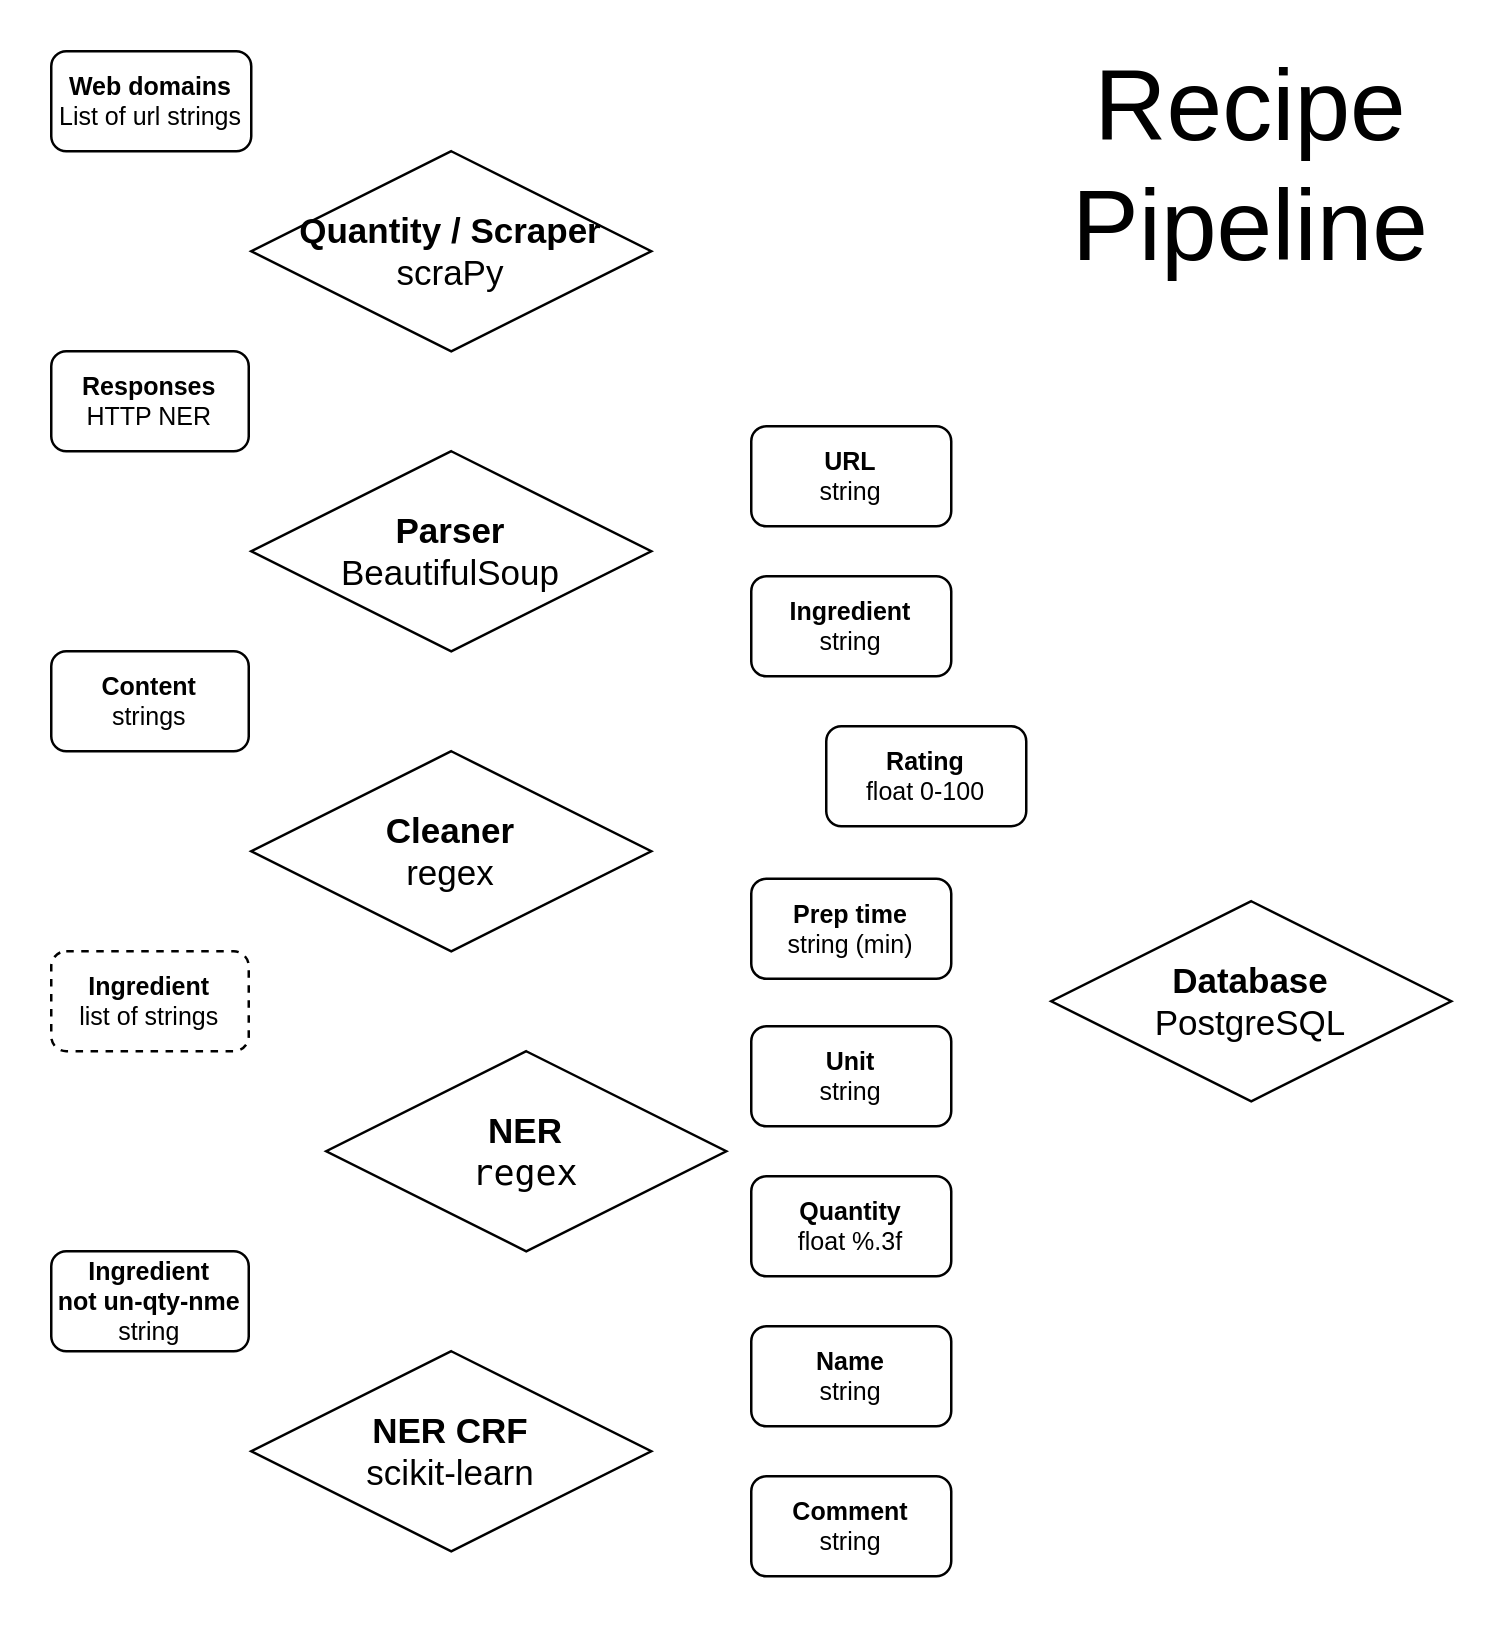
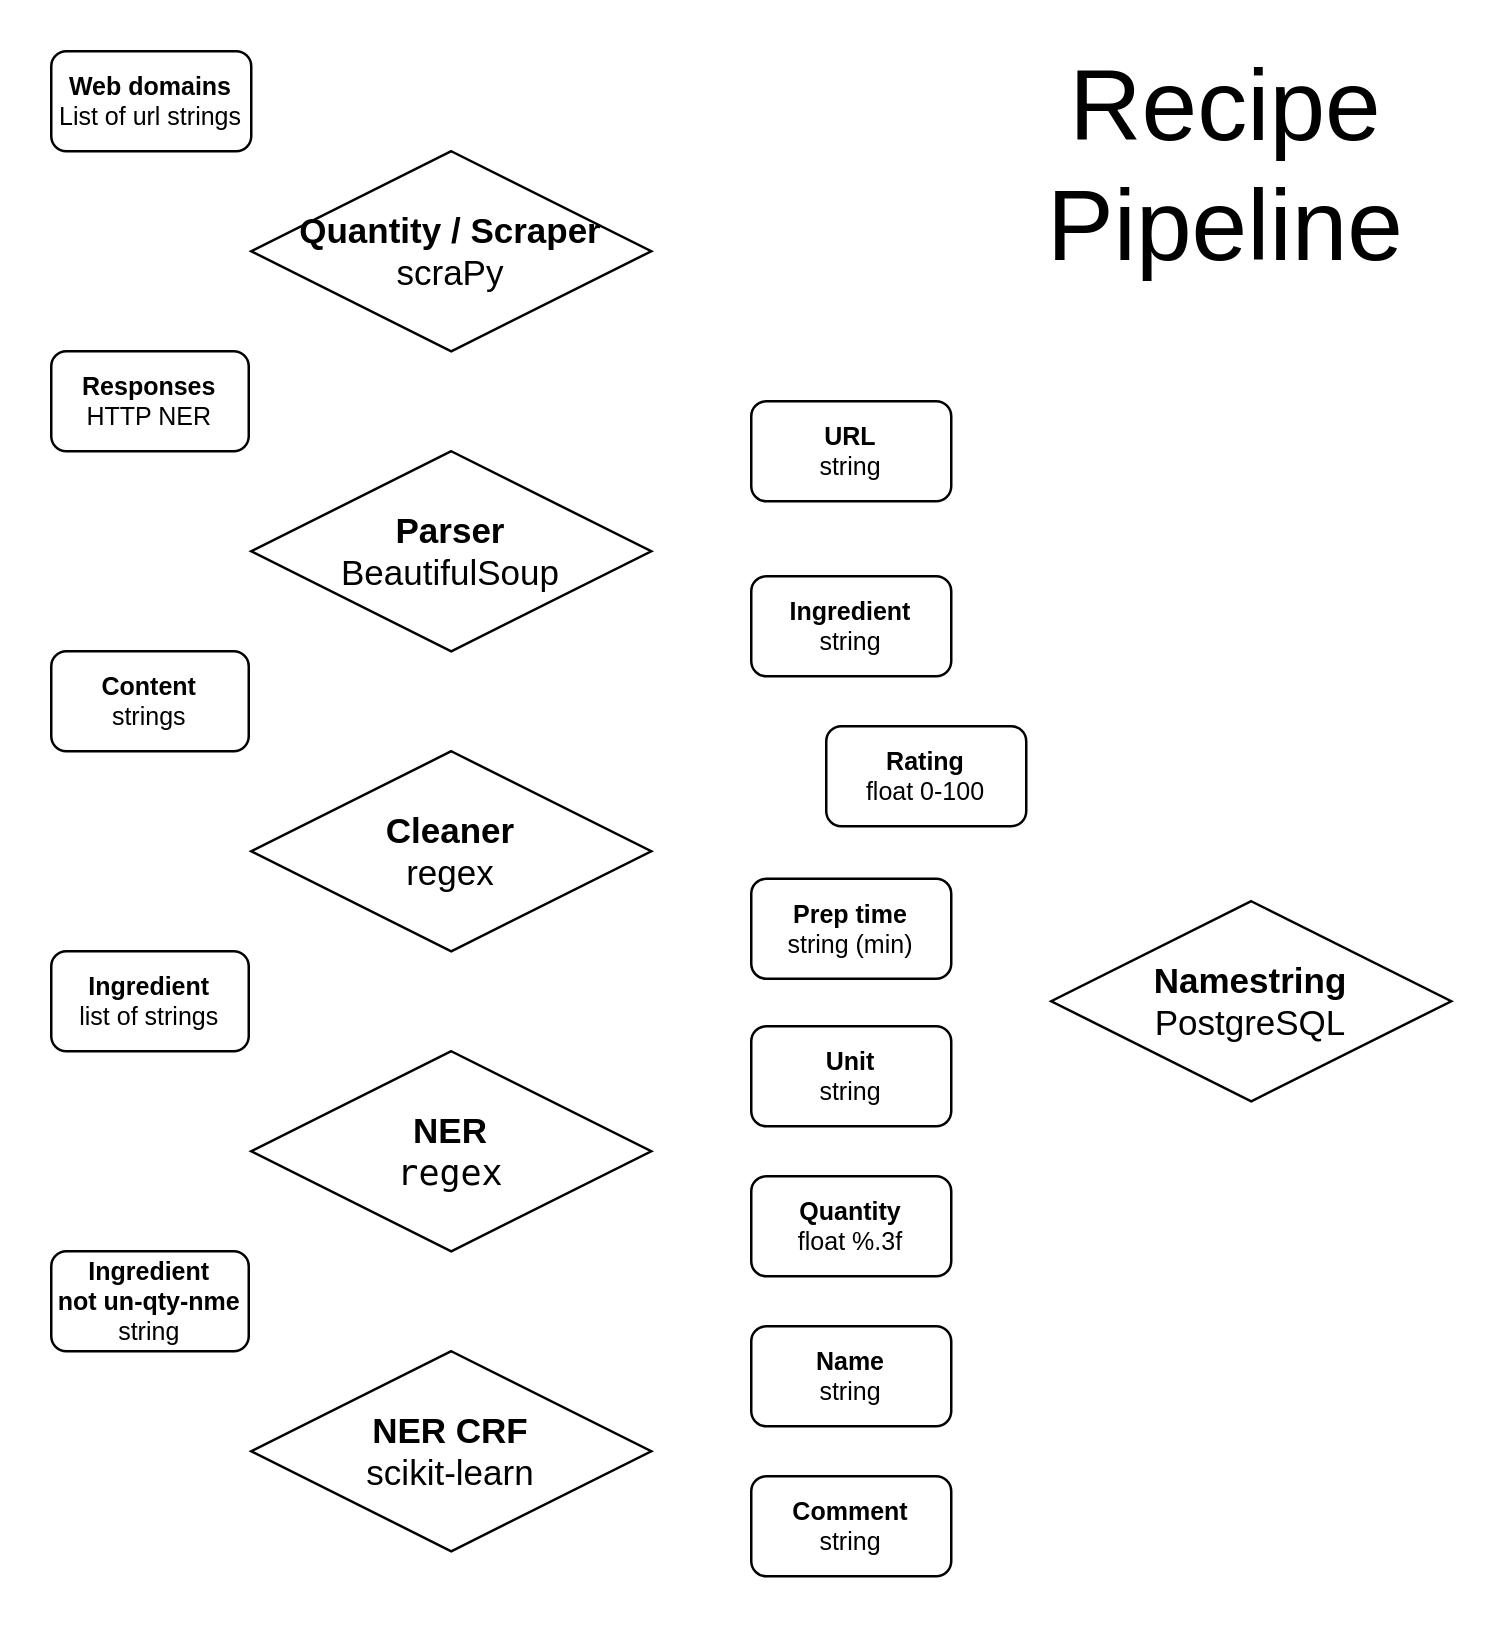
node "Recipe Pipeline": moved (1251, 164) -> (1226, 164)
node "URLstring": moved (851, 476) -> (851, 451)
node "Ingredientlist of strings": style dashed -> solid
node "Database PostgreSQL": label "Database PostgreSQL" -> "Namestring PostgreSQL"
node "NER regex": moved (526, 1151) -> (451, 1151)
